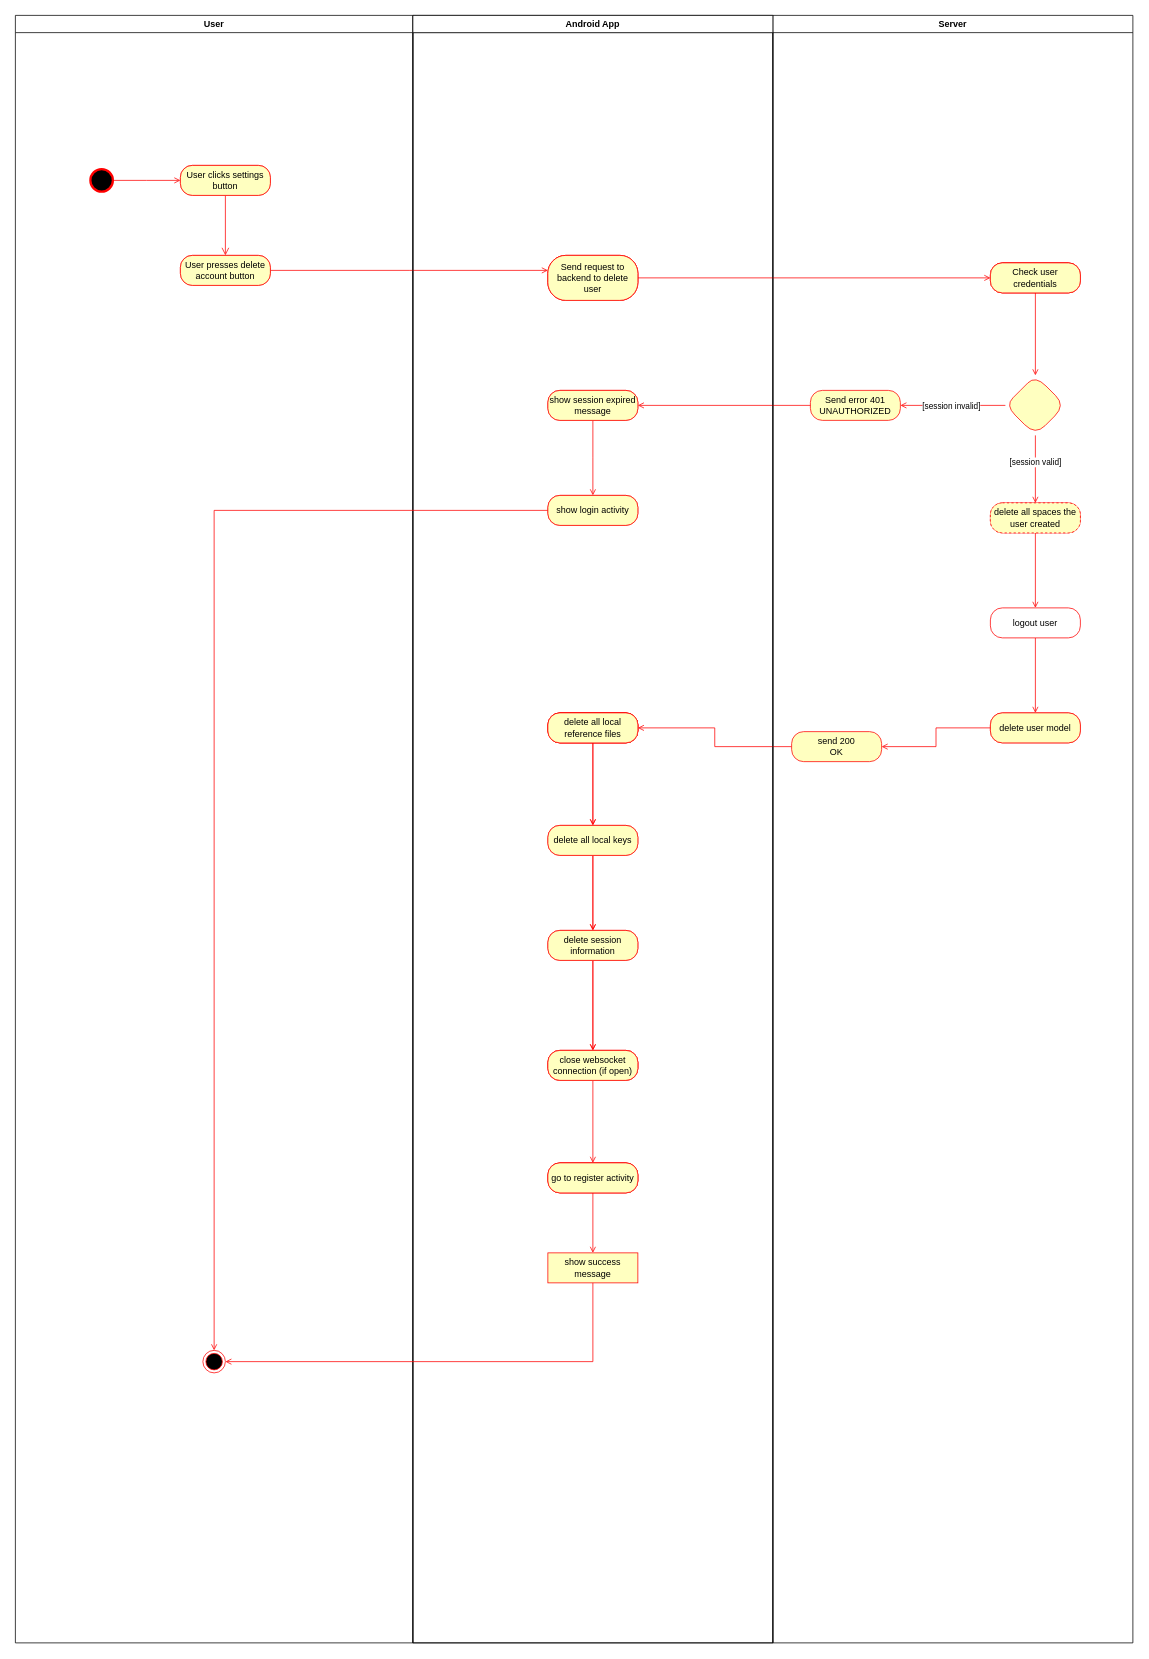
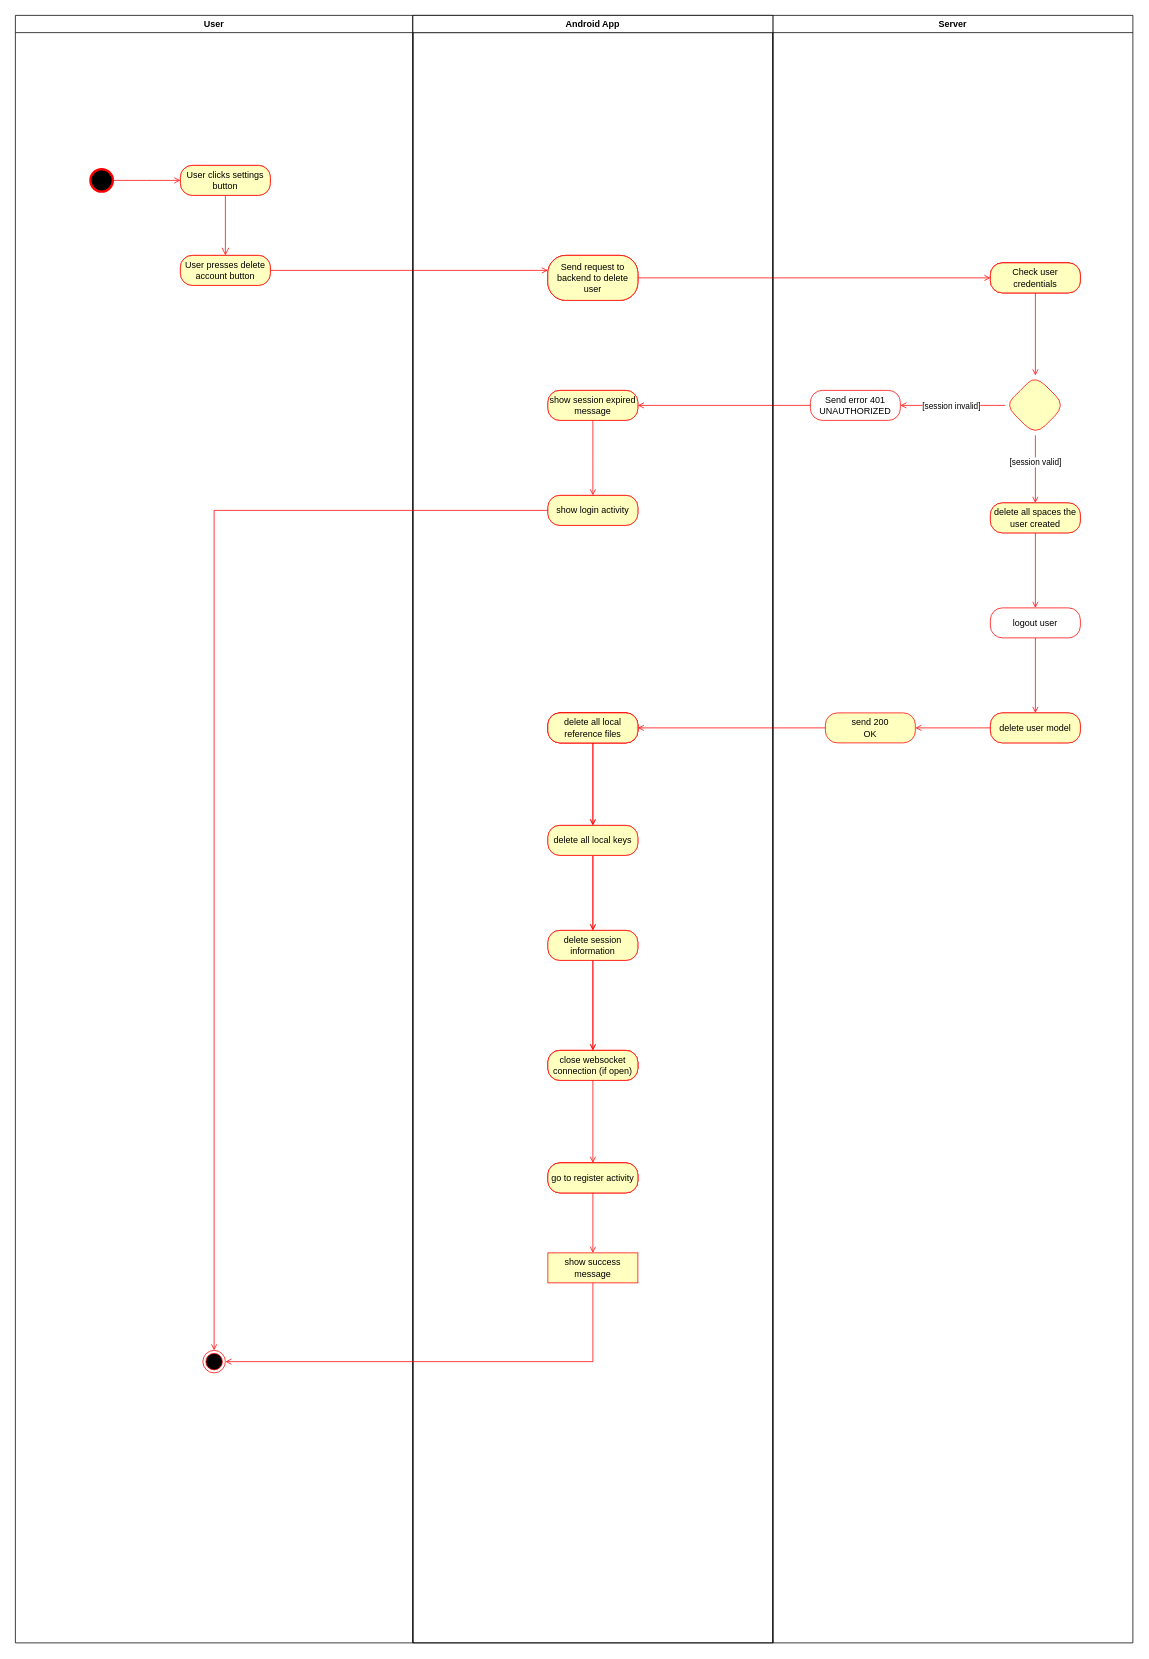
node "Send error 401 UNAUTHORIZED": fillcolor #ffffc0 -> #ffffff
node "delete all spaces the user created": style dashed -> solid
node "send 200 OK": moved (837, 747) -> (870, 728)
